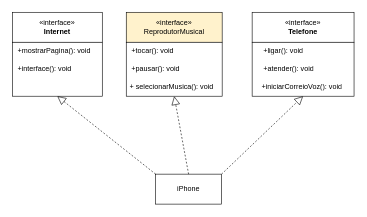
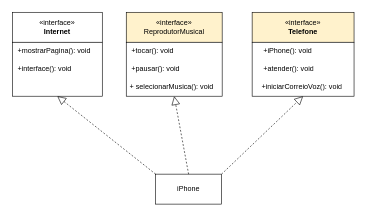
node "«interface» Telefone": fillcolor #ffffff -> #fff2cc
node "+ligar(): void": label "+ligar(): void" -> "+iPhone(): void"
